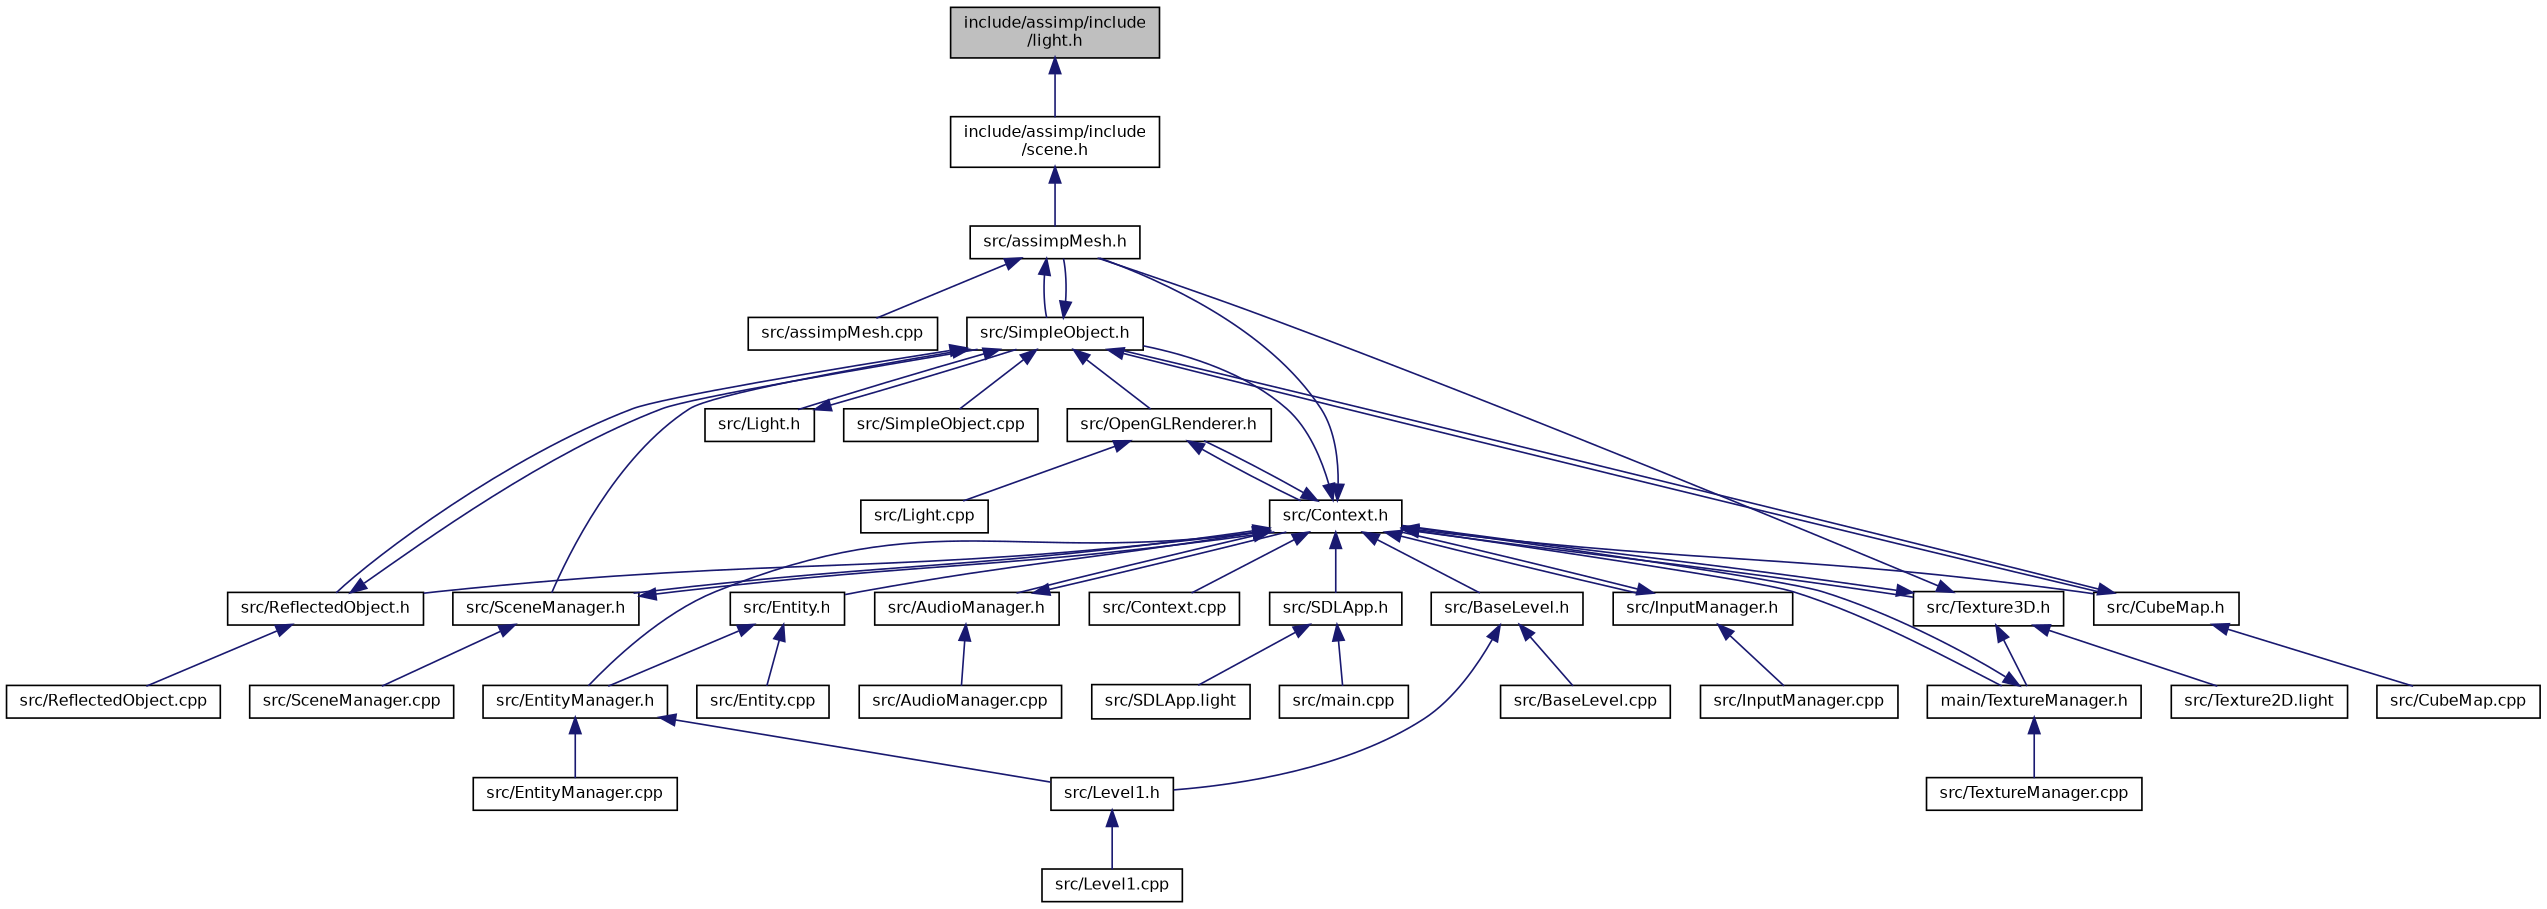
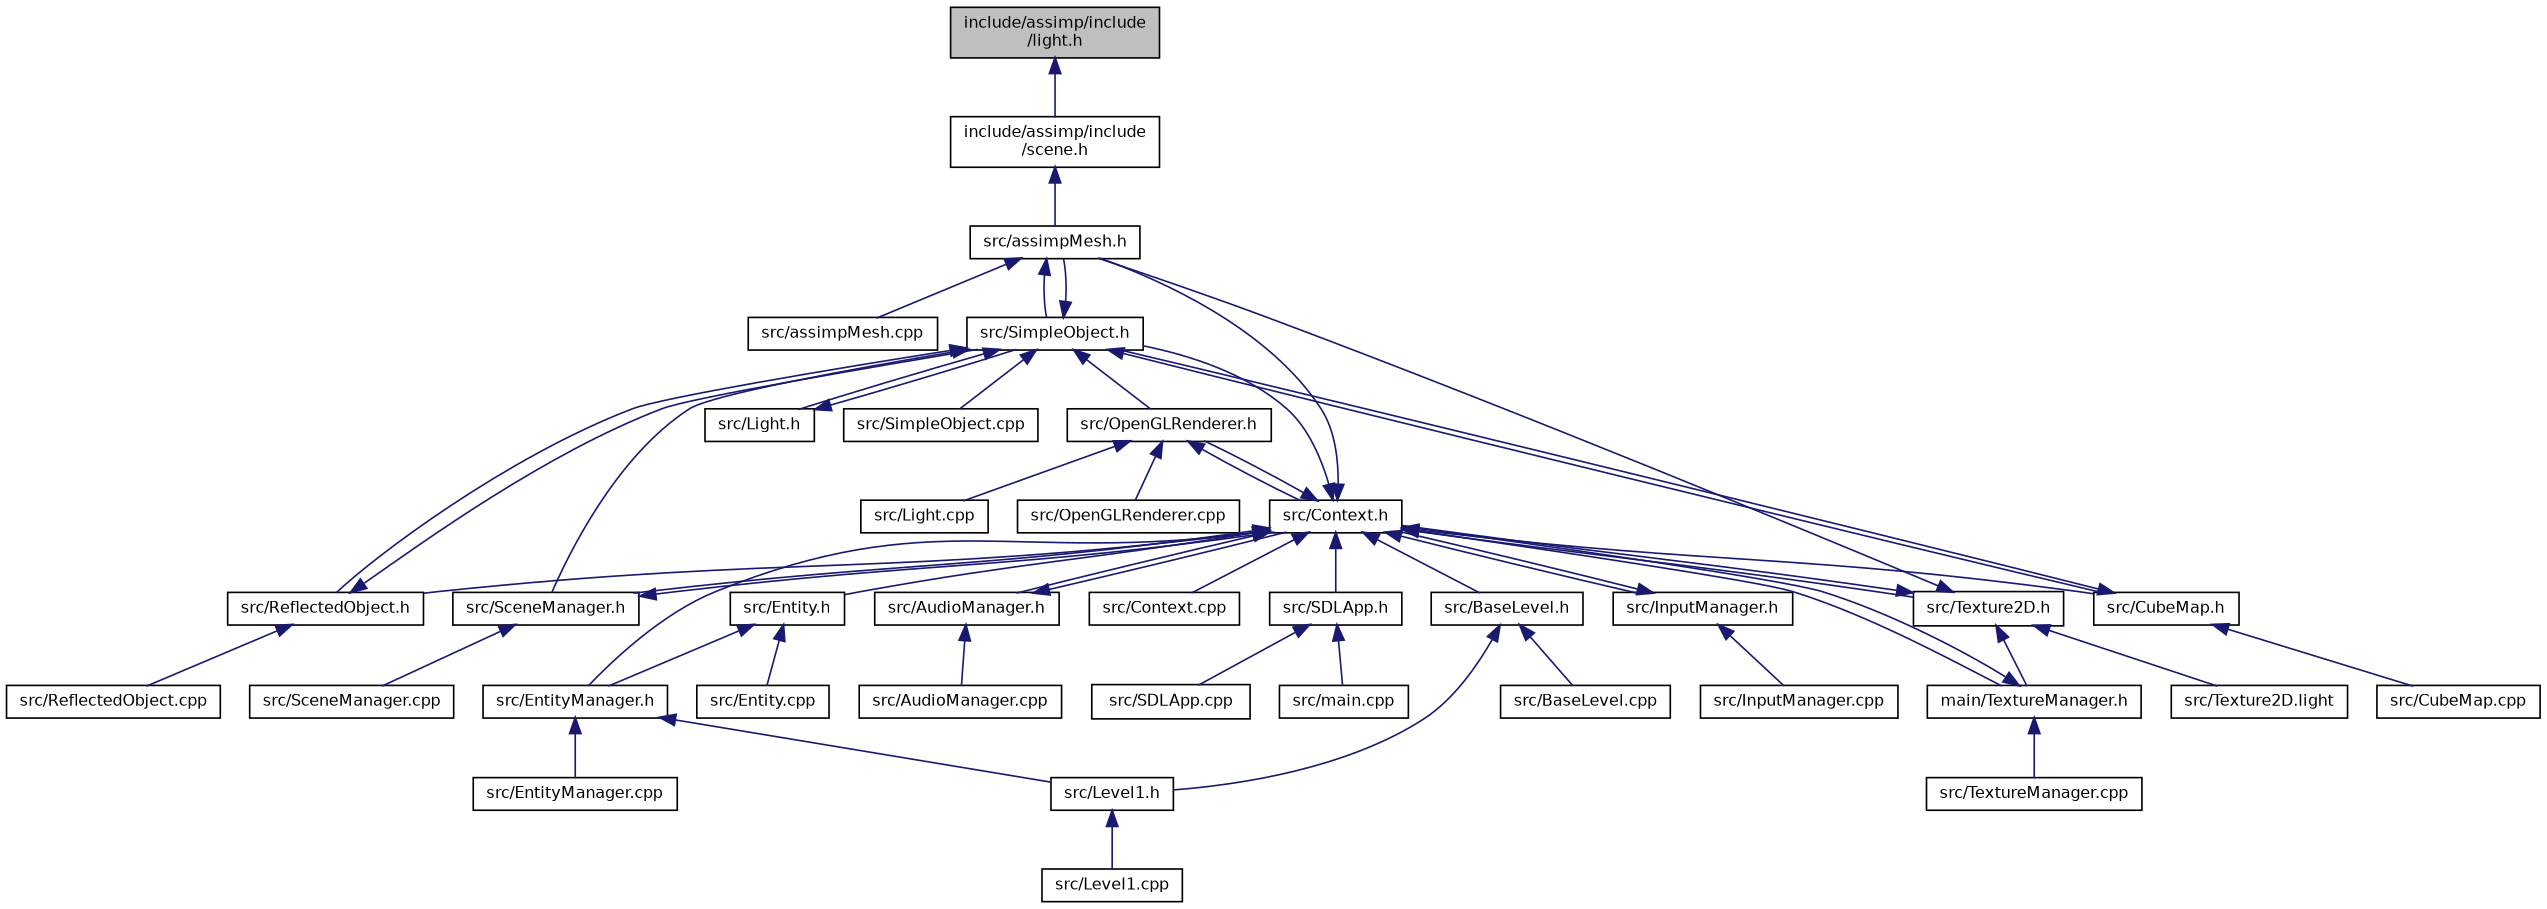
node "src/OpenGLRenderer.cpp": added
node "src/Texture3D.h": label "src/Texture3D.h" -> "src/Texture2D.h"
node "src/SDLApp.light": label "src/SDLApp.light" -> "src/SDLApp.cpp"
